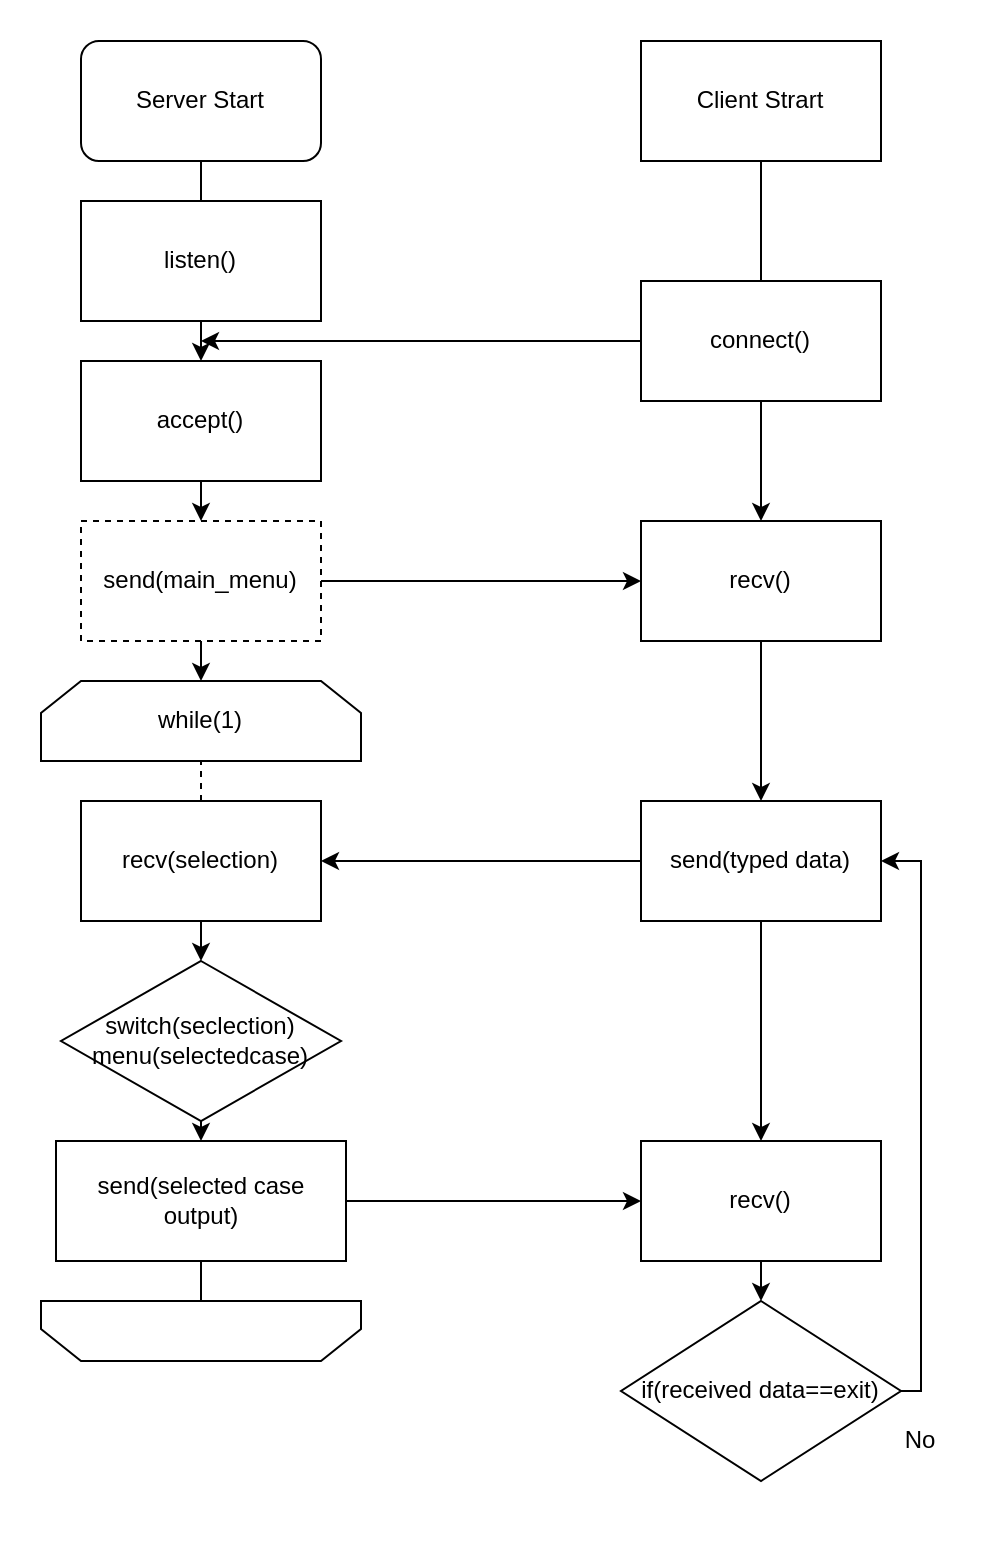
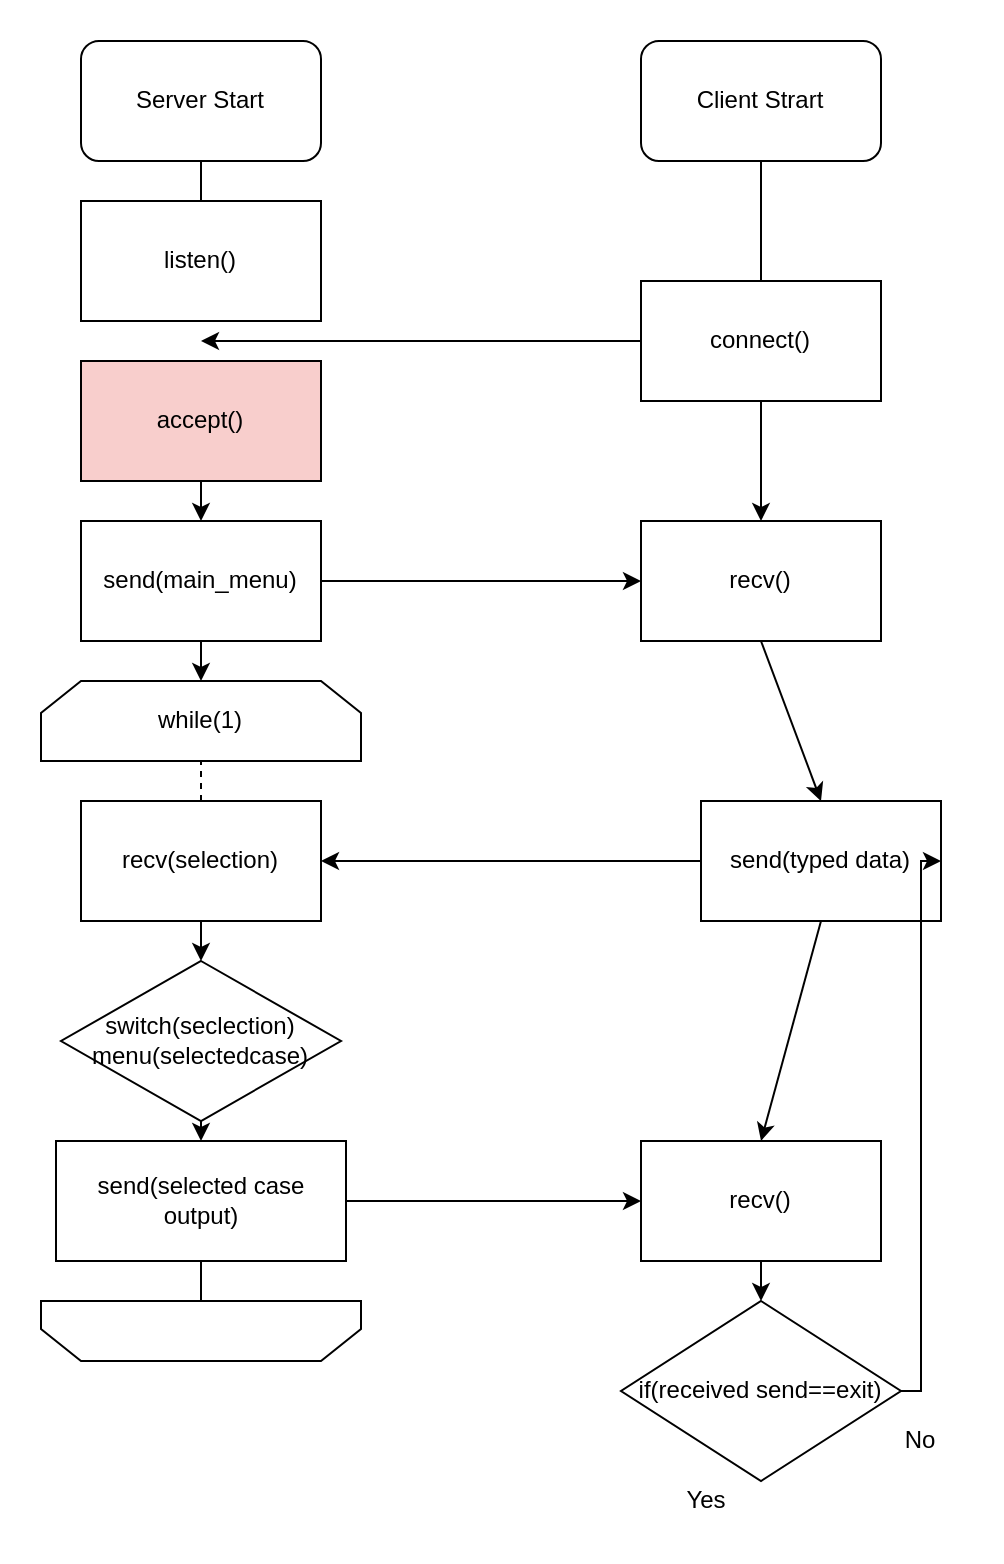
node "Client Strart": shape rectangle -> rounded rectangle
edge "listen()" -> "accept()": removed
node "accept()": fillcolor #ffffff -> #f8cecc
node "send(main_menu)": style dashed -> solid
node "send(typed data)": moved (761, 861) -> (821, 861)
node "if(received data==exit)": label "if(received data==exit)" -> "if(received send==exit)"
node "Yes": added
